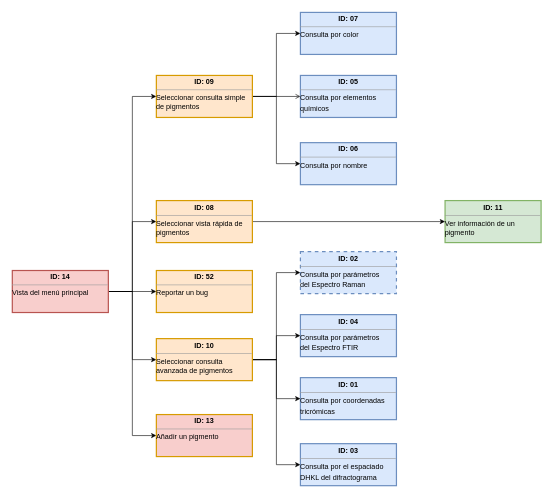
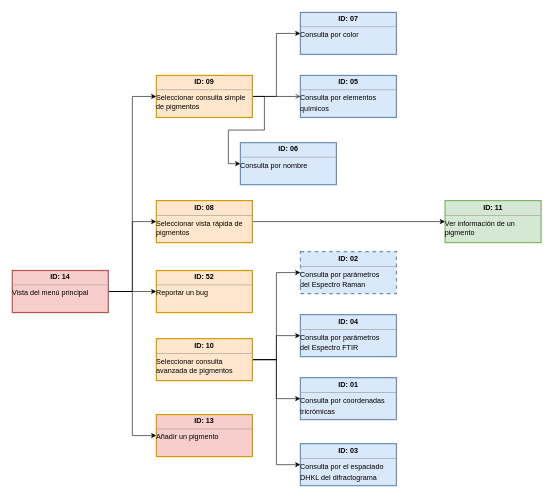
node "ID: 06 Consulta por nombre": moved (348, 164) -> (288, 164)
edge "ID: 14 Vista del menú principal" -> "ID: 10 Seleccionar consulta avanzada de pigmentos": removed
